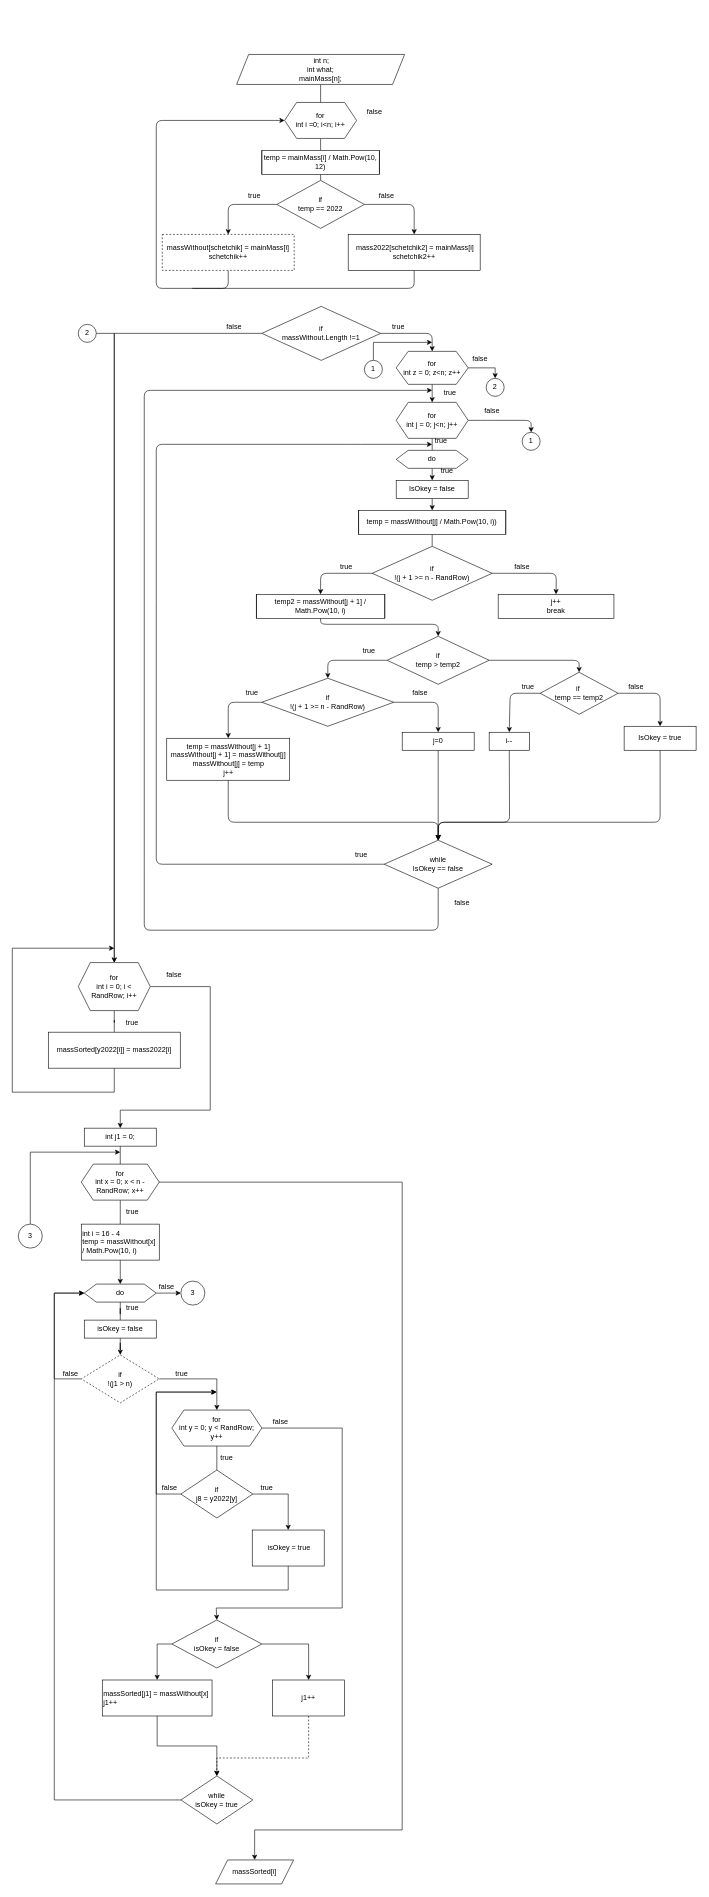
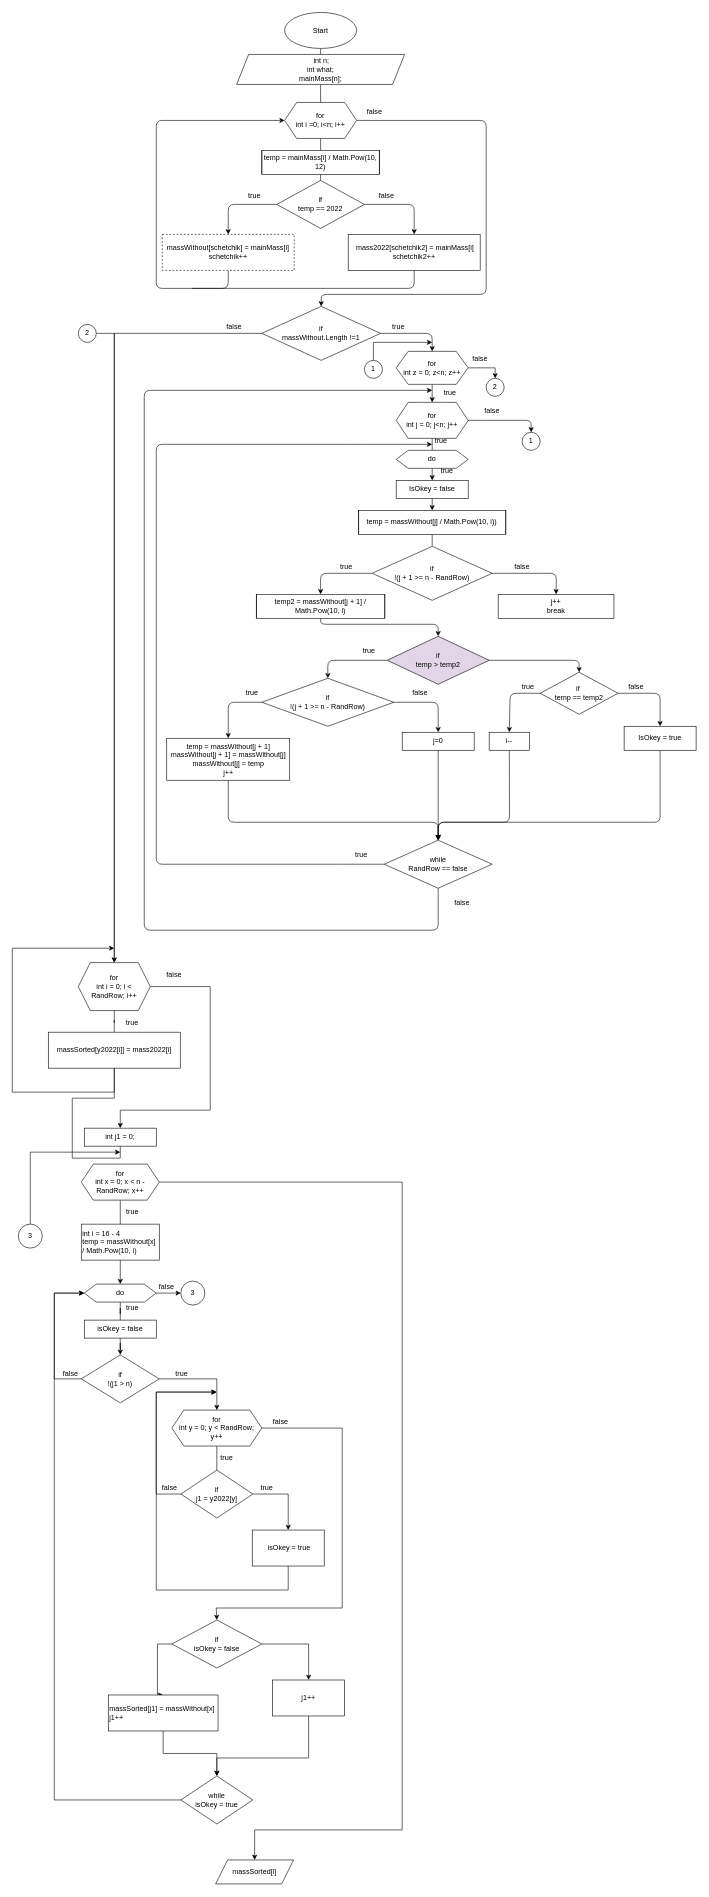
node "Start": added
edge "Start" -- "int n; int what; mainMass[n];": added
edge "for int i =0; i<n; i++" -> "if massWithout.Length !=1": added
node "if temp > temp2": fillcolor #ffffff -> #e1d5e7
node "while IsOkey == false": label "while IsOkey == false" -> "while RandRow == false"
edge "int j1 = 0;" -- "for int x = 0; x < n - RandRow; x++": now "int j1 = 0;" -- "massSorted[y2022[i]] = mass2022[i]"
node "if !(j1 > n)": style dashed -> solid
node "if j8 = y2022[y]": label "if j8 = y2022[y]" -> "if j1 = y2022[y]"
node "massSorted[j1] = massWithout[x] j1++": moved (157, 1698) -> (163, 1713)
edge "j1++" -> "while isOkey = true": style dashed -> solid
